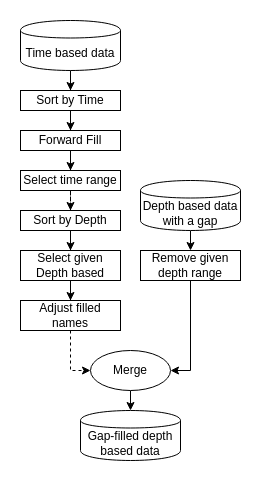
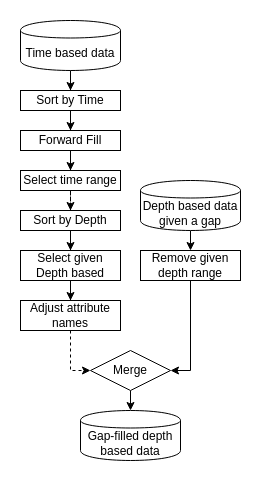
node "Depth based data with a gap": label "Depth based data with a gap" -> "Depth based data given a gap"
node "Adjust filled names": label "Adjust filled names" -> "Adjust attribute names"
node "Merge": shape ellipse -> diamond
